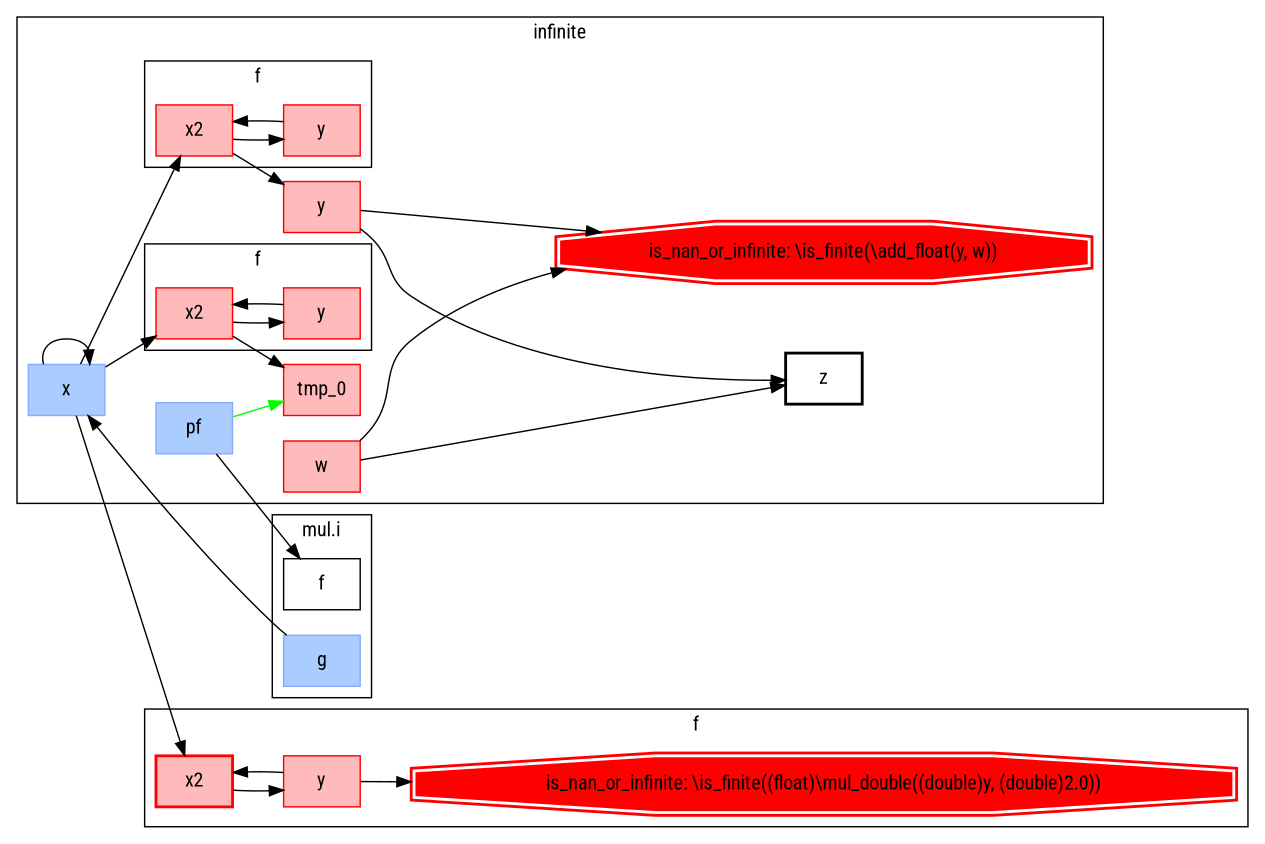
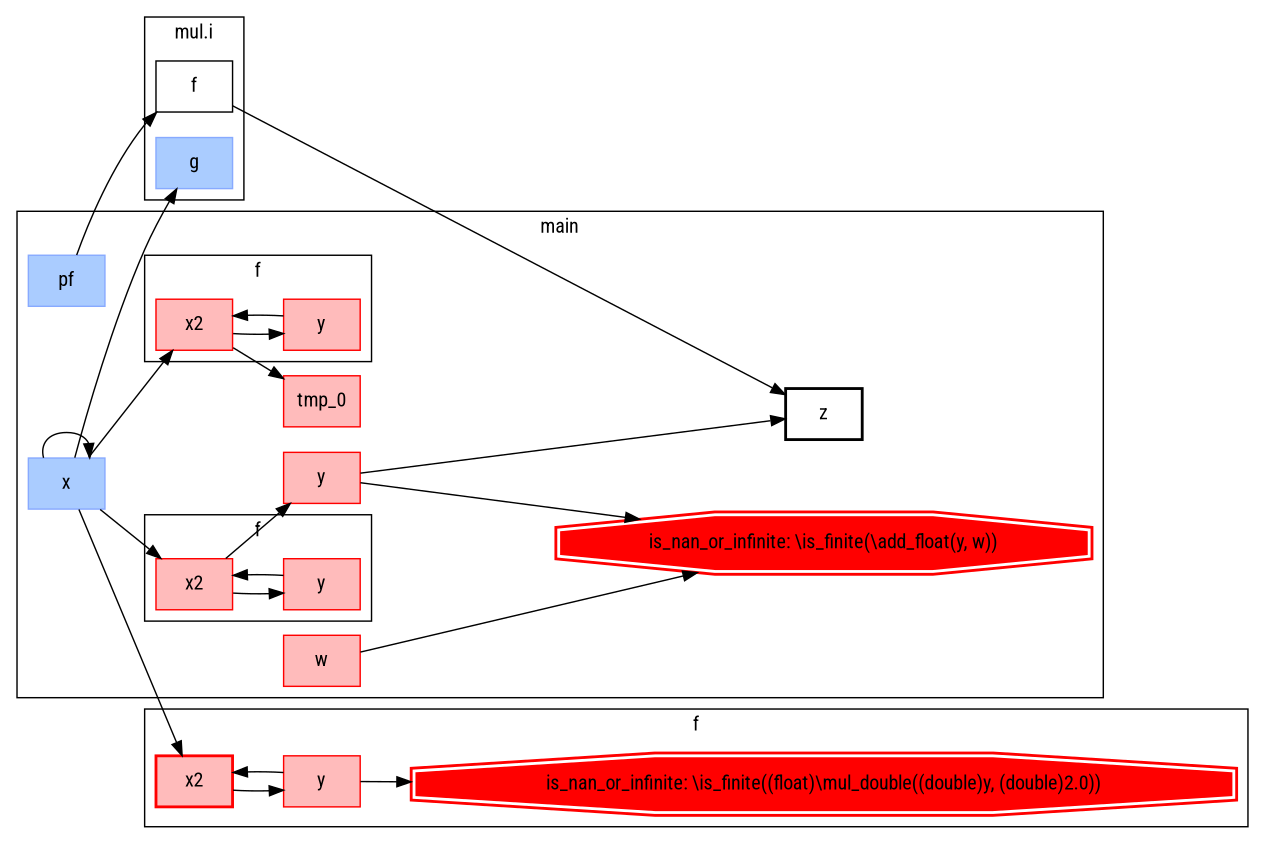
cluster "infinite": label "infinite" -> "main"
edge "pf" -> "tmp_0": removed
edge "w" -> "z": now "f" -> "z"
edge "g" -> "x": reversed
